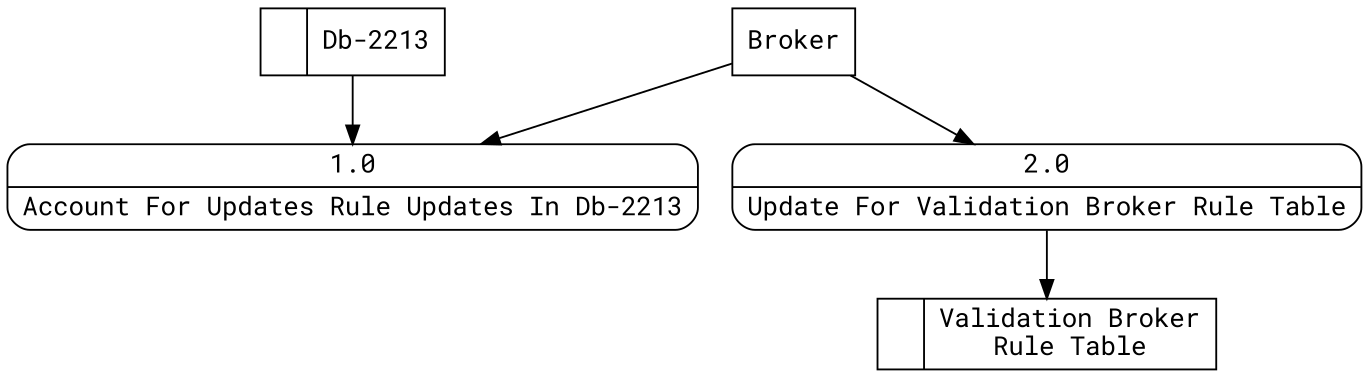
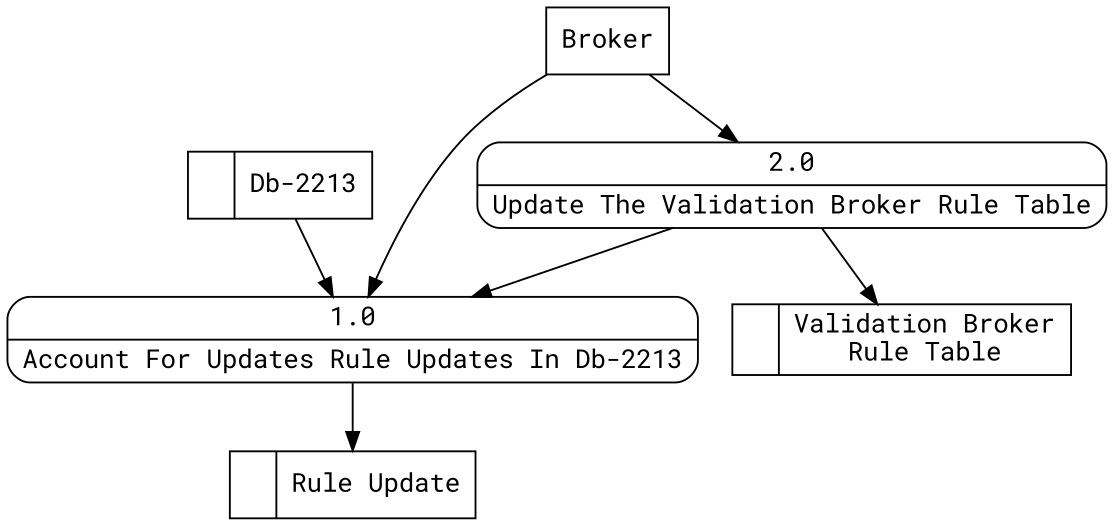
node "2.0": text "Update For Validation Broker Rule Table" -> "Update The Validation Broker Rule Table"
edge "2.0" -> "1.0": added
node "Rule Update": added
